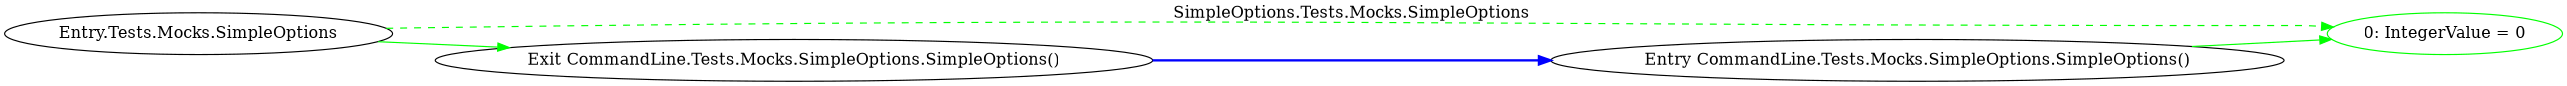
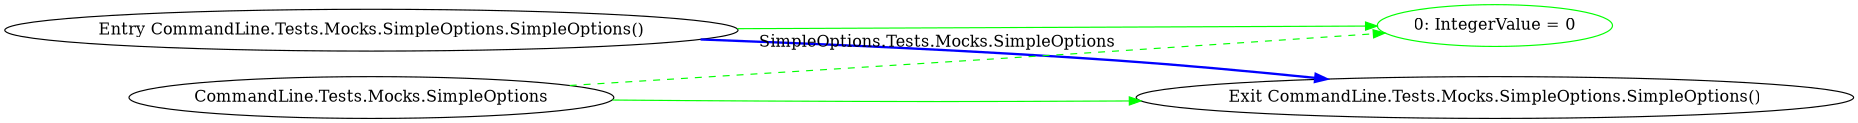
node "Entry.Tests.Mocks.SimpleOptions": label "Entry.Tests.Mocks.SimpleOptions" -> "CommandLine.Tests.Mocks.SimpleOptions"
edge "Exit CommandLine.Tests.Mocks.SimpleOptions.SimpleOptions()" -> "Entry CommandLine.Tests.Mocks.SimpleOptions.SimpleOptions()": reversed
